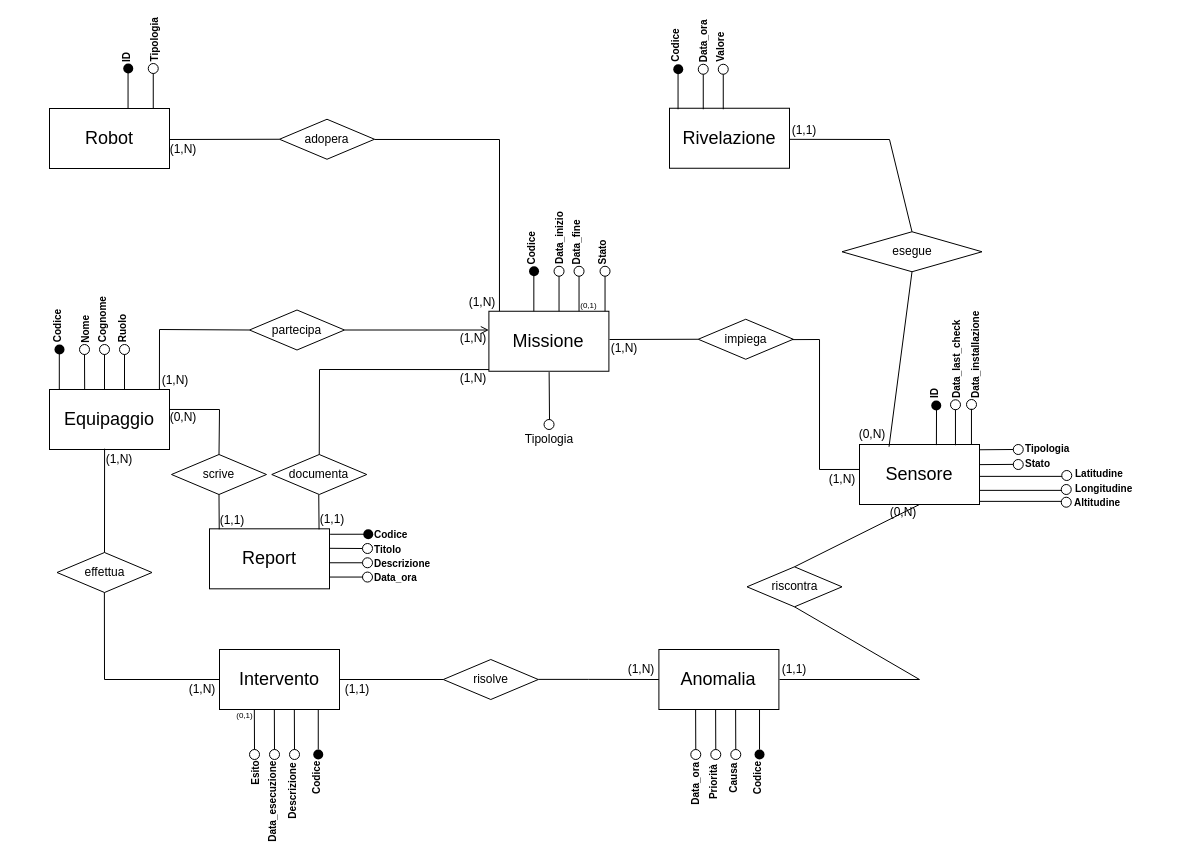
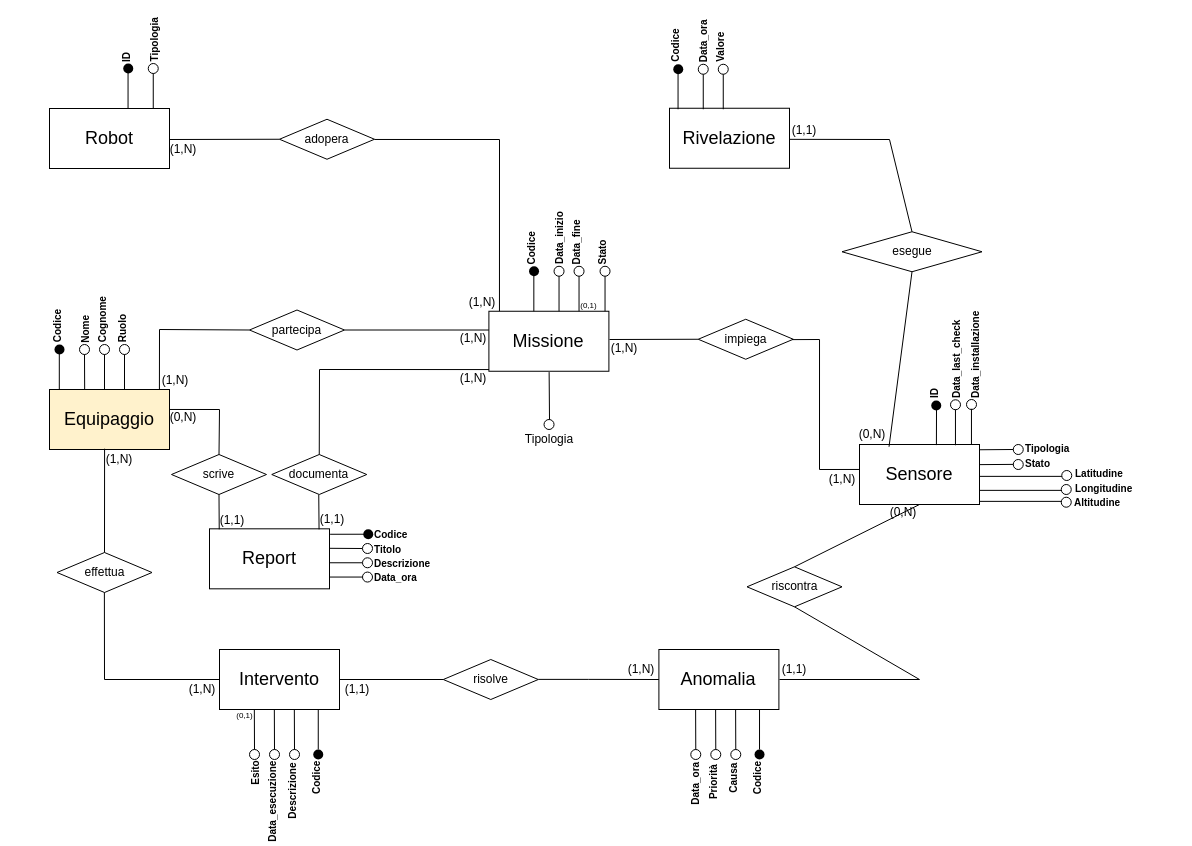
edge "partecipa" -> "Missione": arrowhead open -> none
node "Equipaggio": fillcolor #ffffff -> #fff2cc
